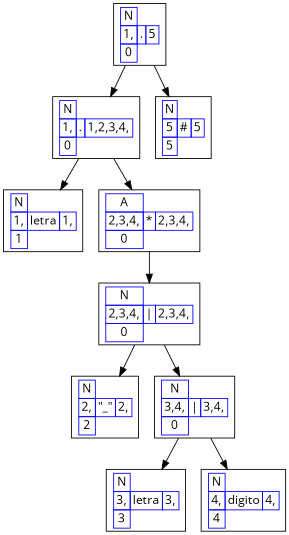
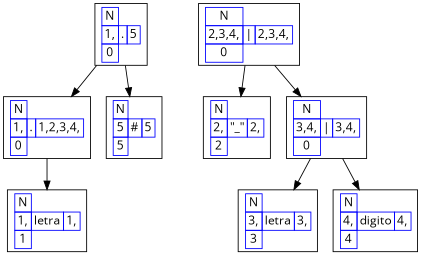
node "A": removed
